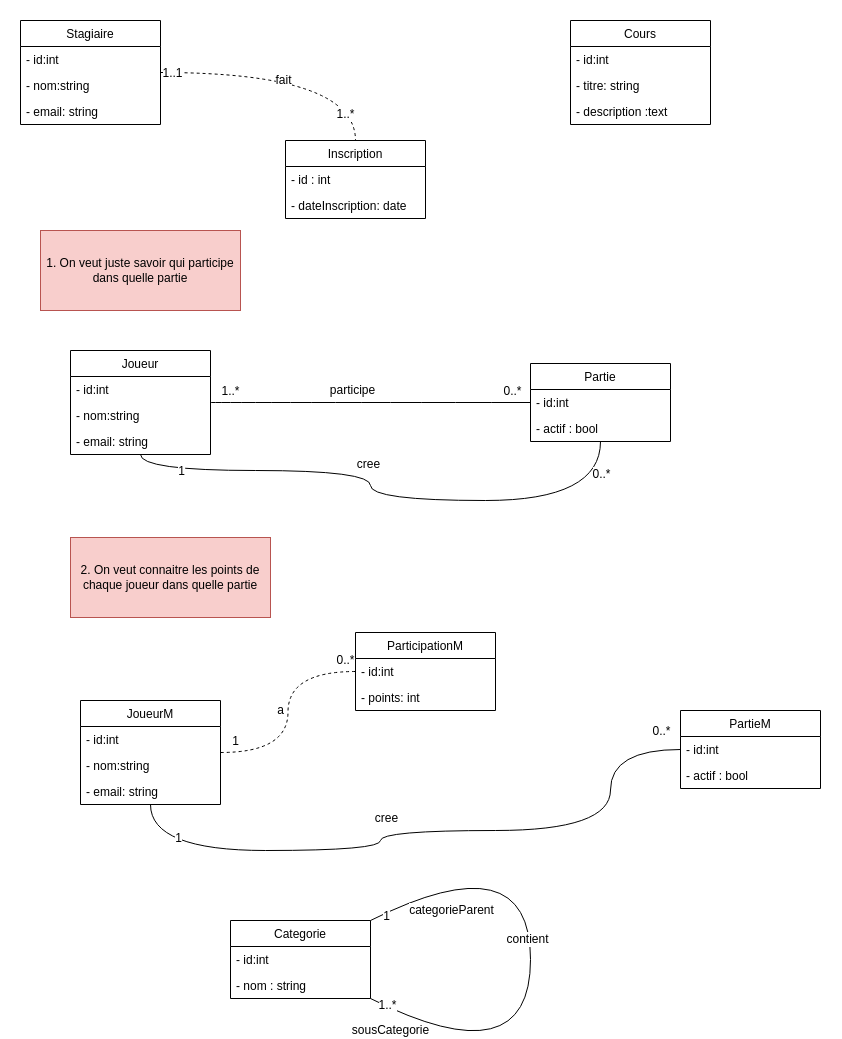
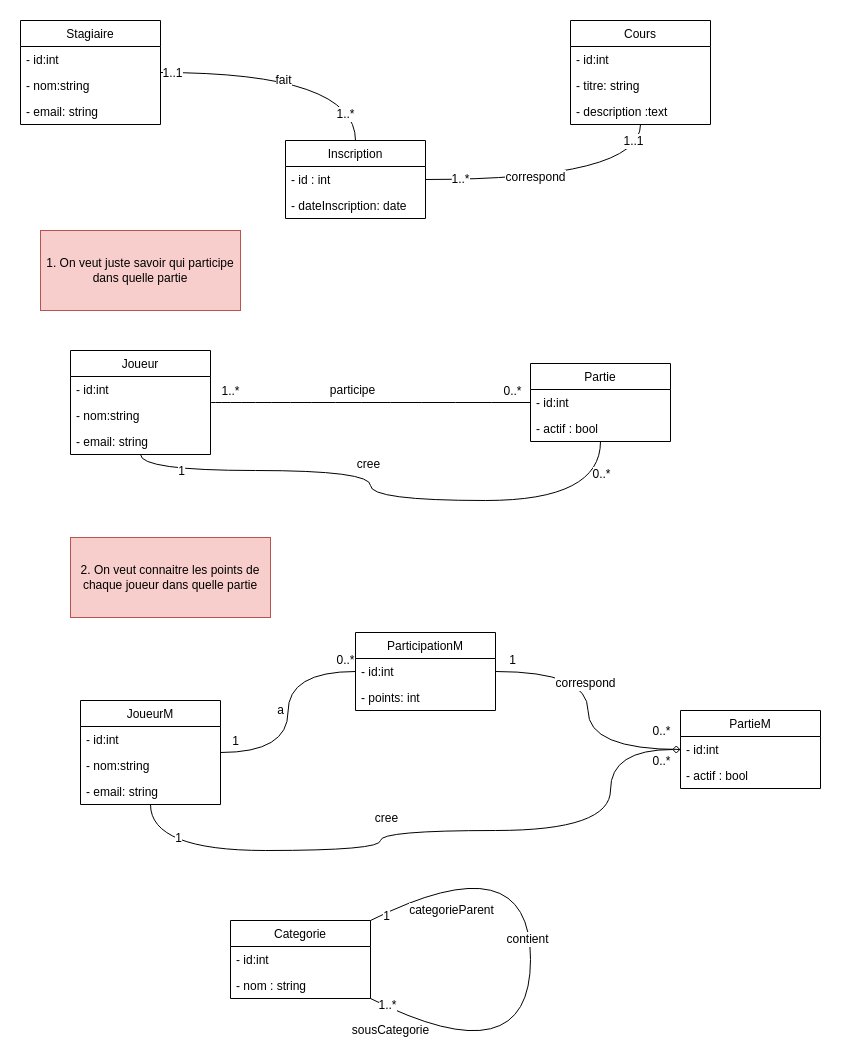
edge "Stagiaire" -- "Inscription": style dashed -> solid
edge "Cours" -- "Inscription": added, labels "1..1", "correspond", "1..*"
edge "ParticipationM" -- "PartieM": added, labels "1", "correspond", "0..*"
edge "ParticipationM" -- "JoueurM": style dashed -> solid
edge "PartieM" -- "JoueurM": arrowhead none -> diamond
